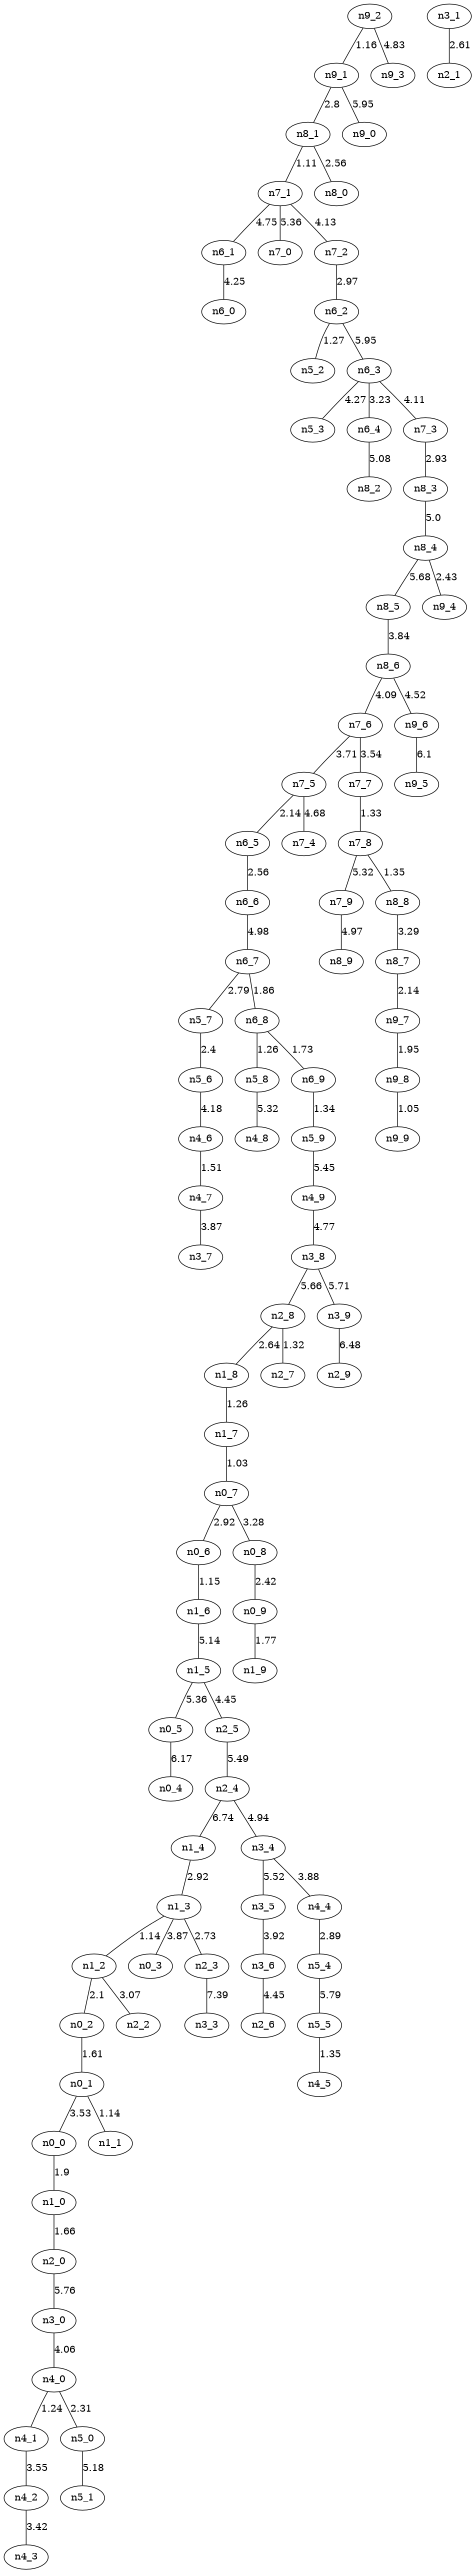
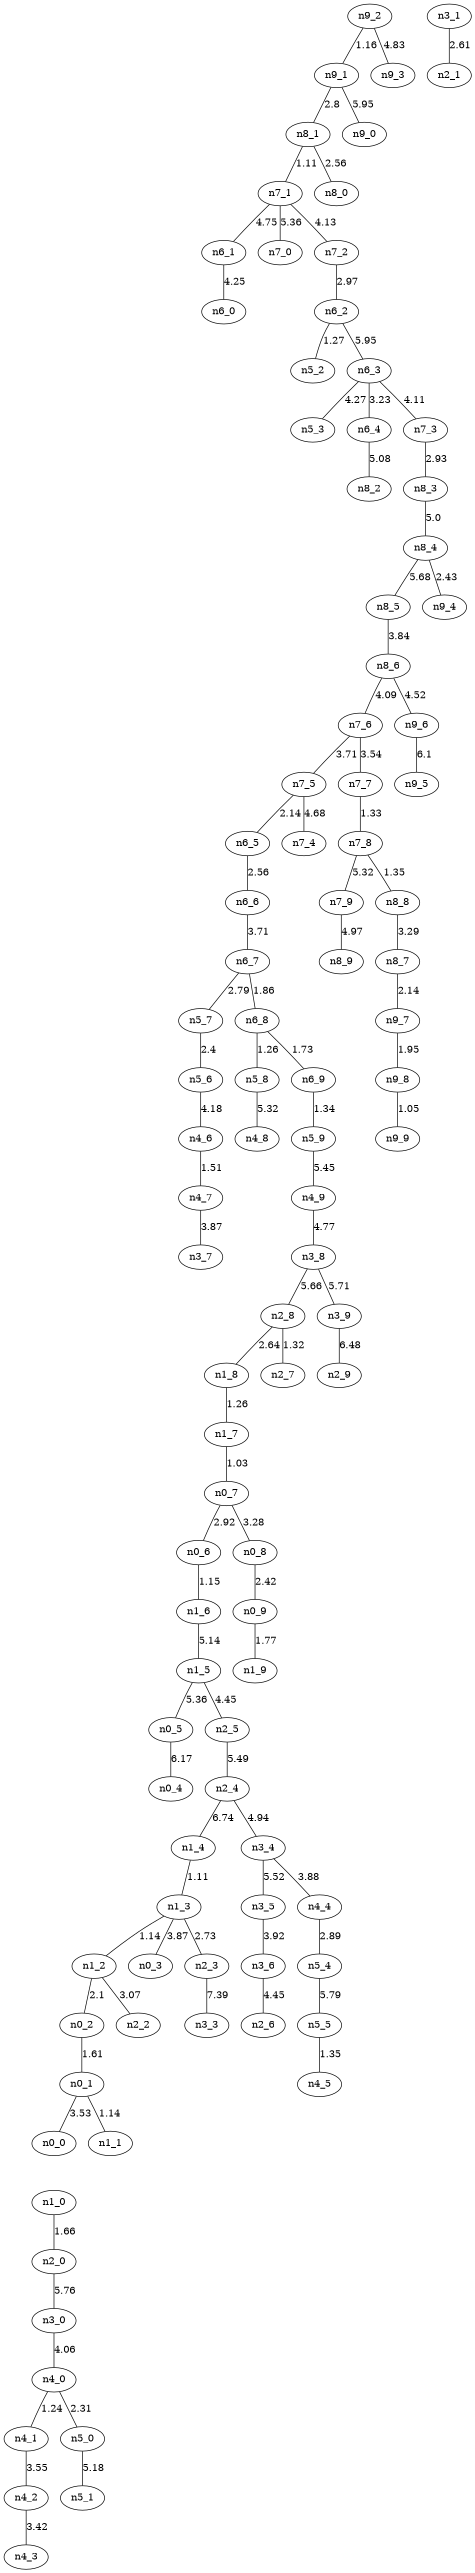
edge "n6_6" -- "n6_7": label "4.98" -> "3.71"
edge "n1_4" -- "n1_3": label "2.92" -> "1.11"
edge "n0_0" -- "n1_0": removed, label "1.9"
